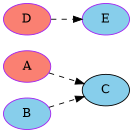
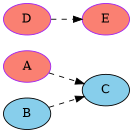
node "E": fillcolor skyblue -> salmon
node "B": color purple -> black
